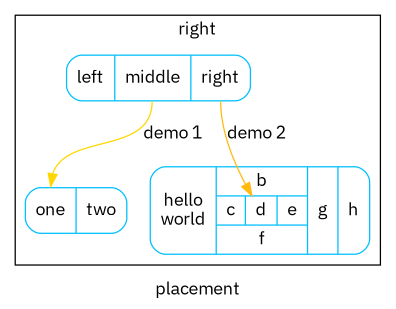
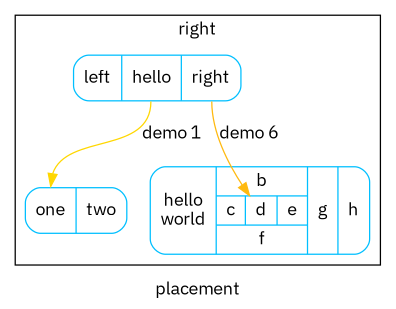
node "left": text "middle" -> "hello"
edge "left" -> "hello": label "demo 2" -> "demo 6"
